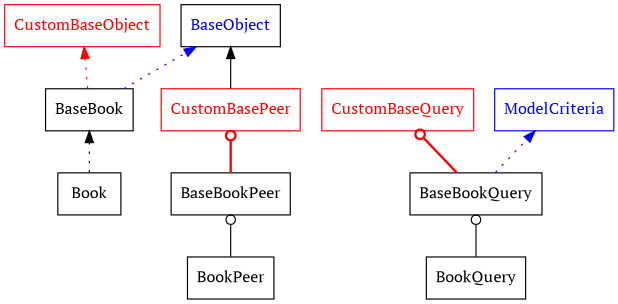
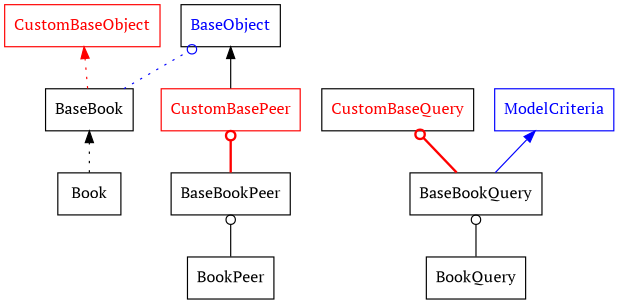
edge "BaseBook" -> "BaseObject": arrowhead normal -> odot
node "CustomBaseQuery": color red -> black
edge "BaseBookQuery" -> "ModelCriteria": style dotted -> solid
